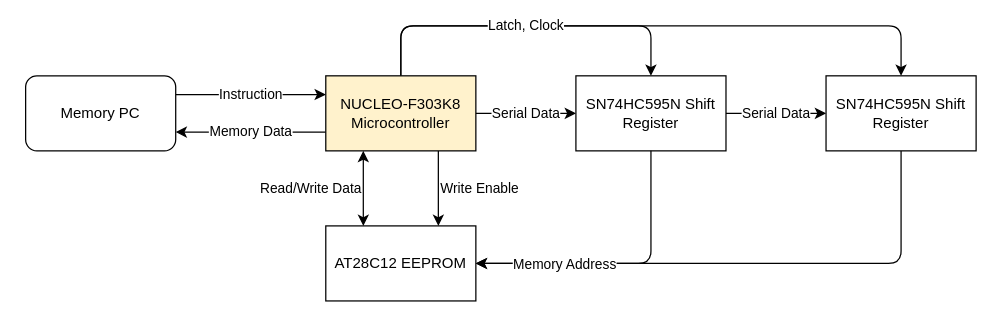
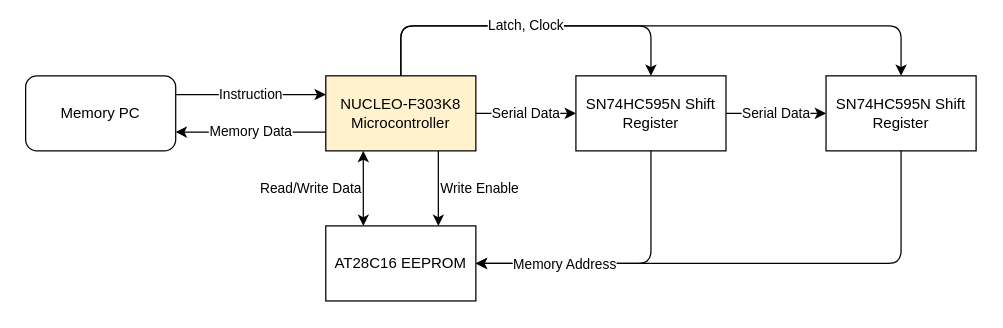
node "AT28C12 EEPROM": label "AT28C12 EEPROM" -> "AT28C16 EEPROM"
